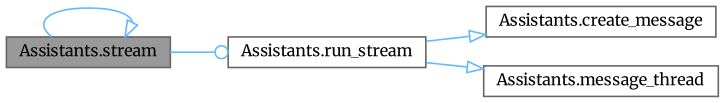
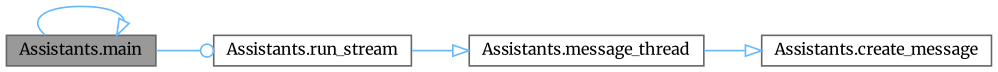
edge "Assistants.run_stream" -> "Assistants.create_message": now "Assistants.message_thread" -> "Assistants.create_message"
node "Assistants.stream": label "Assistants.stream" -> "Assistants.main"
